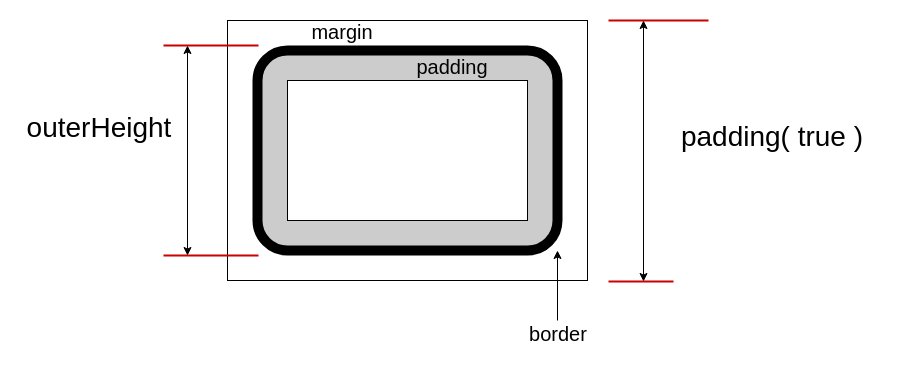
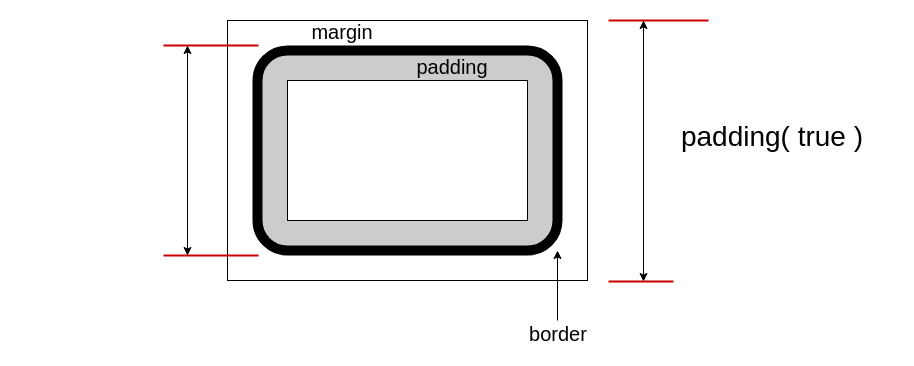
node "outerHeight": removed
